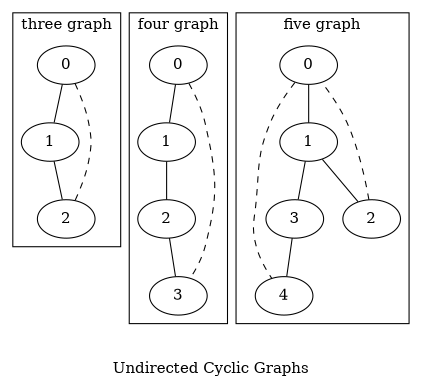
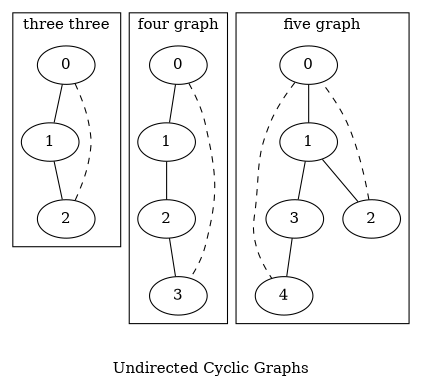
cluster "three graph": label "three graph" -> "three three"
